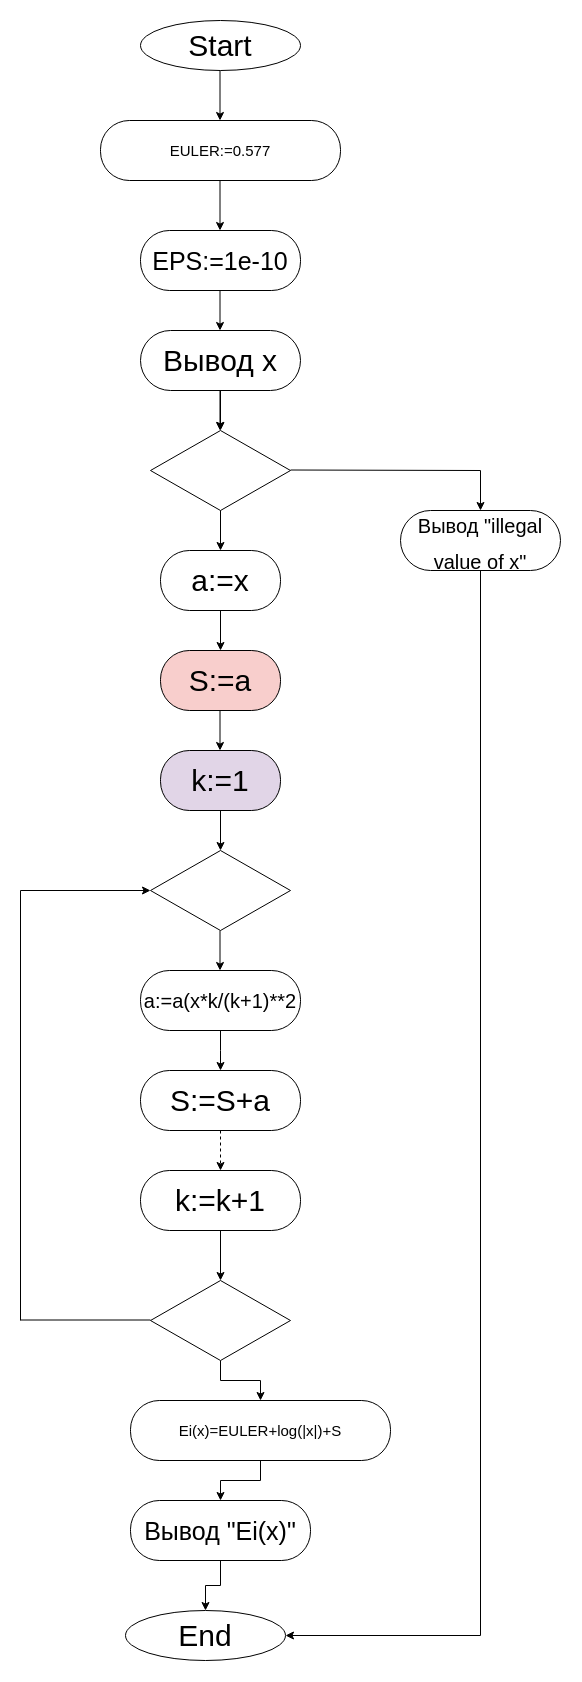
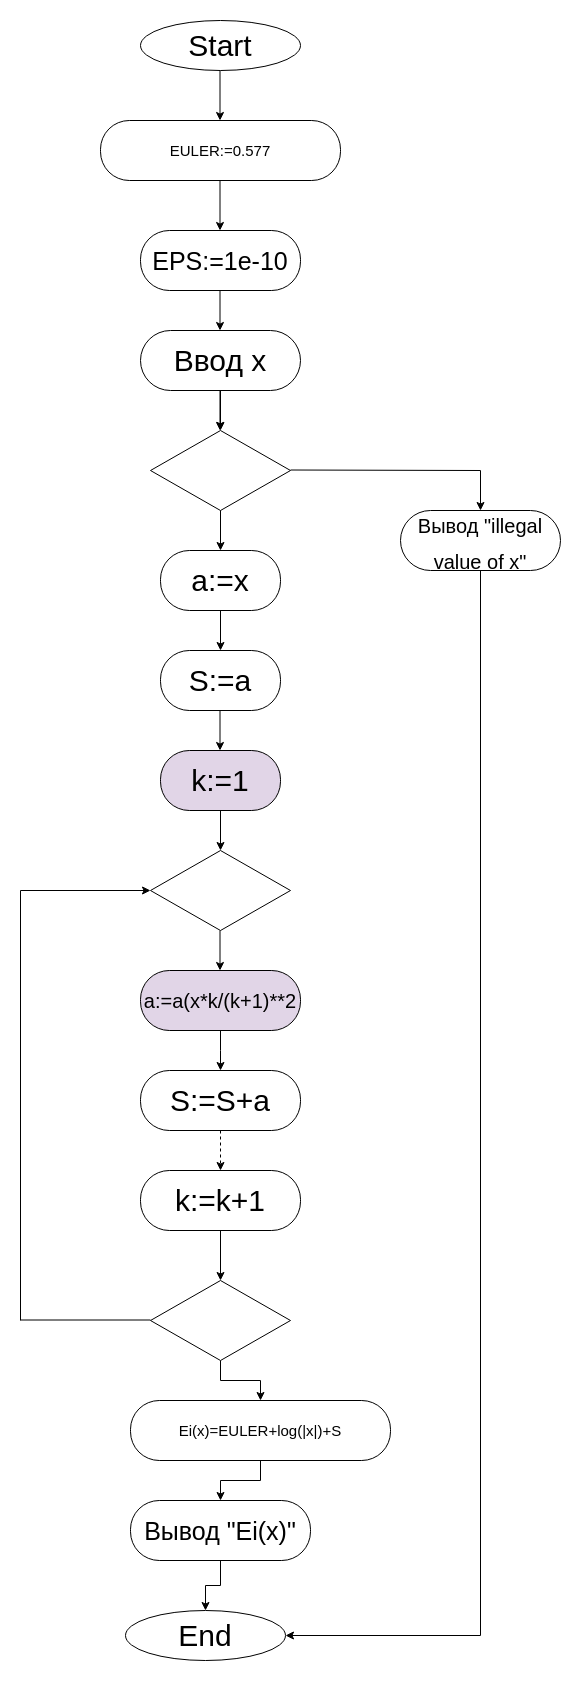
node "Вывод x": label "Вывод x" -> "Ввод x"
node "S:=a": fillcolor #f8cecc -> #ffffff
node "a:=a(x*k/(k+1)**2": fillcolor #ffffff -> #e1d5e7
